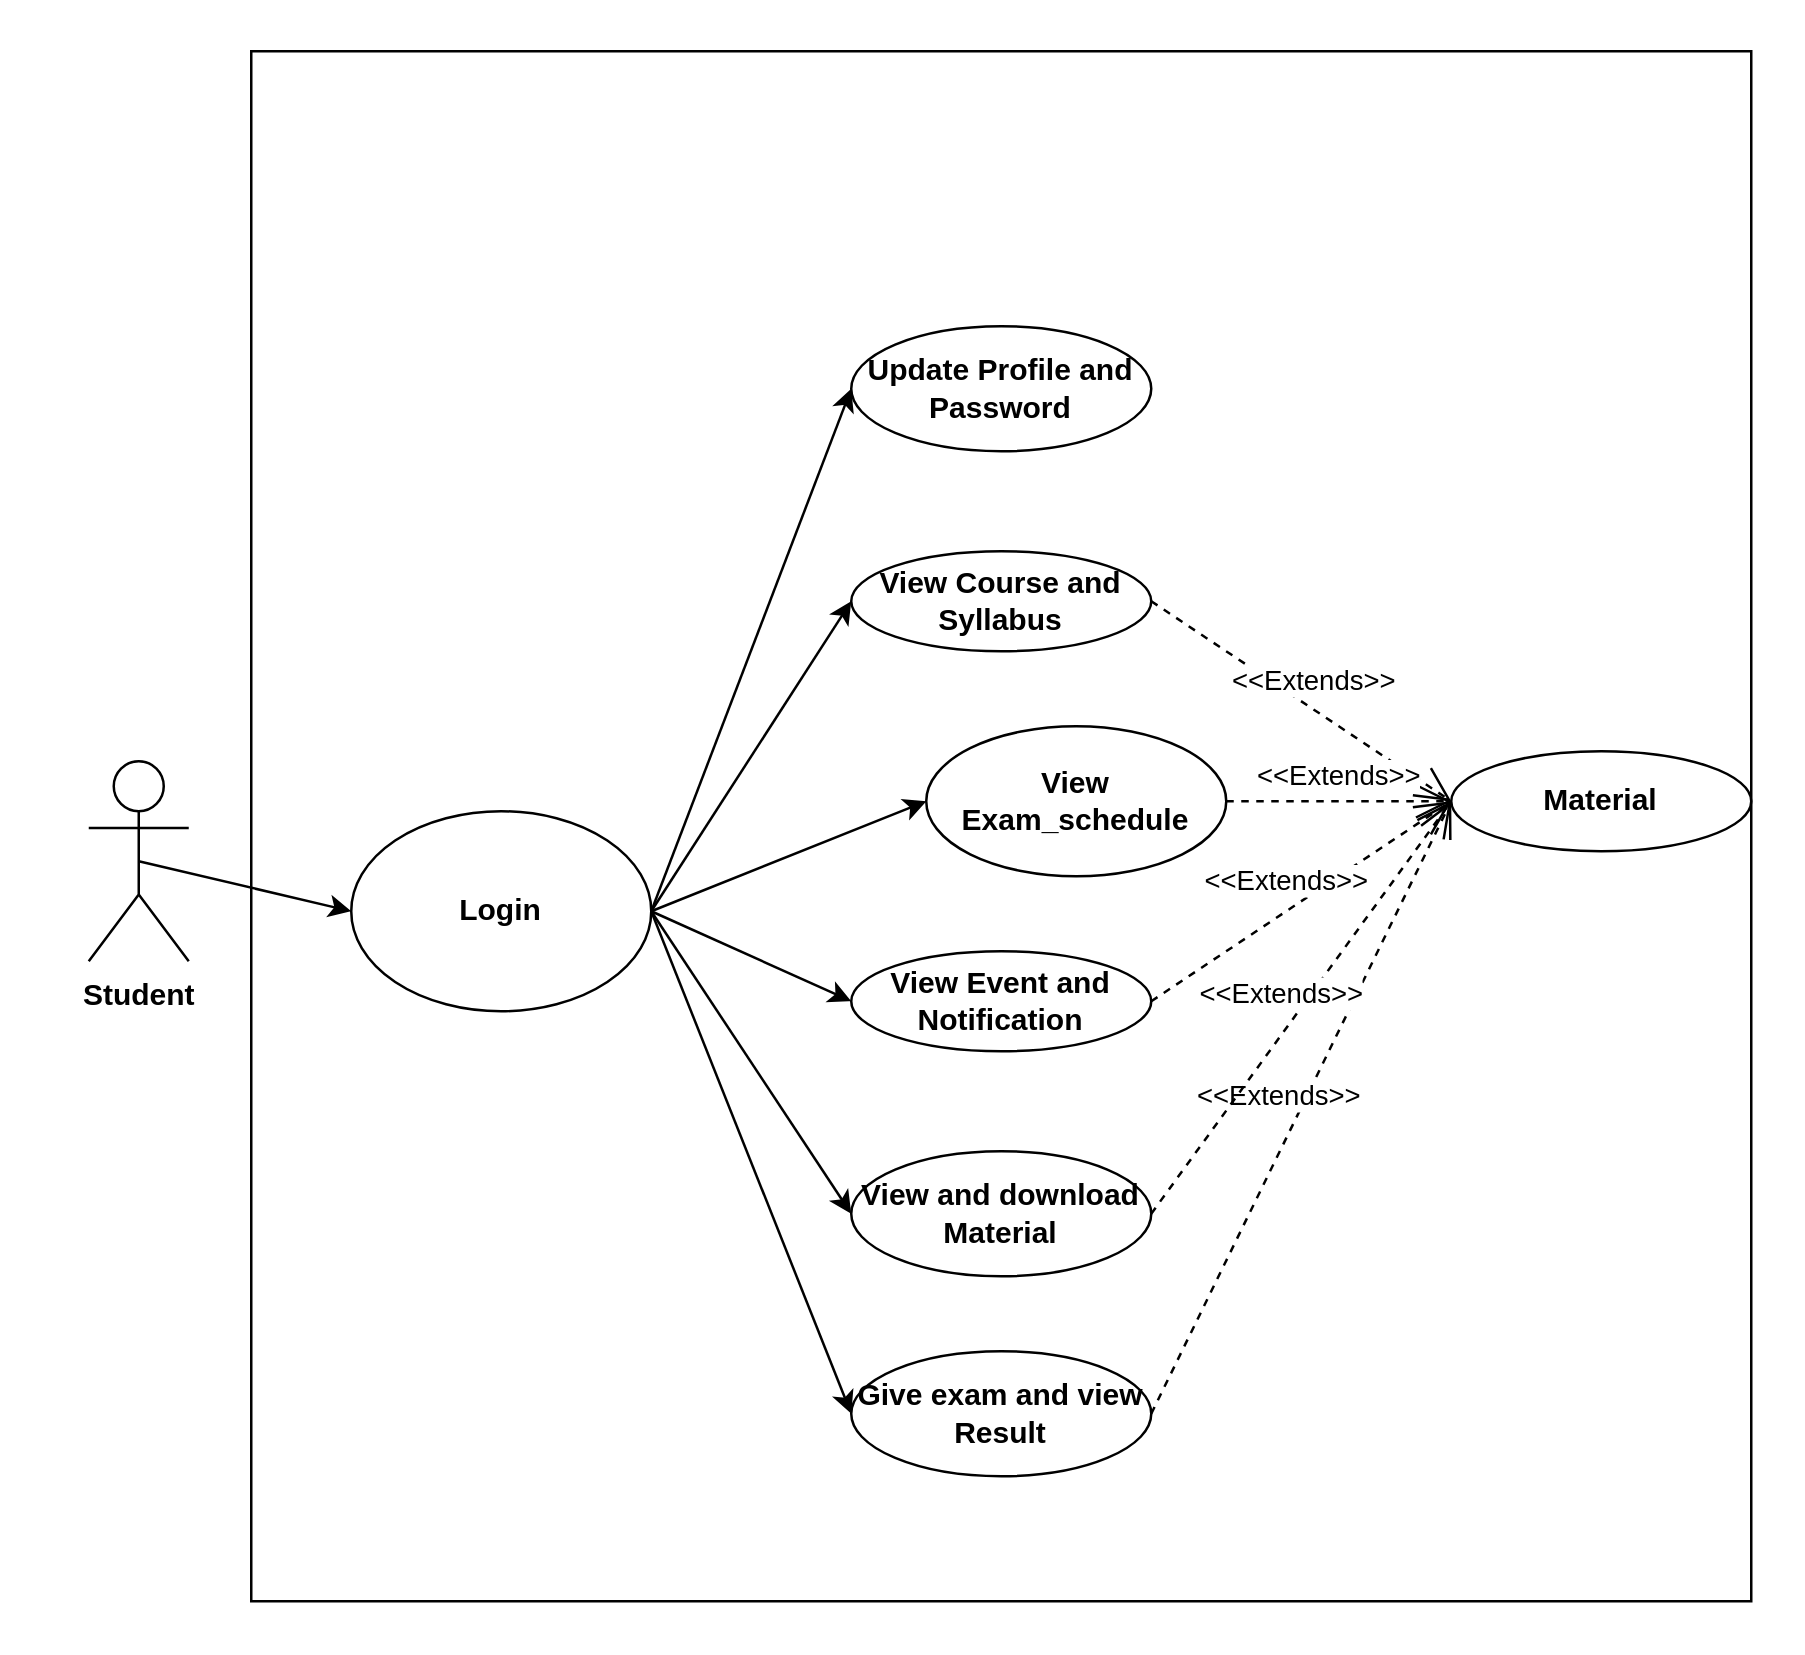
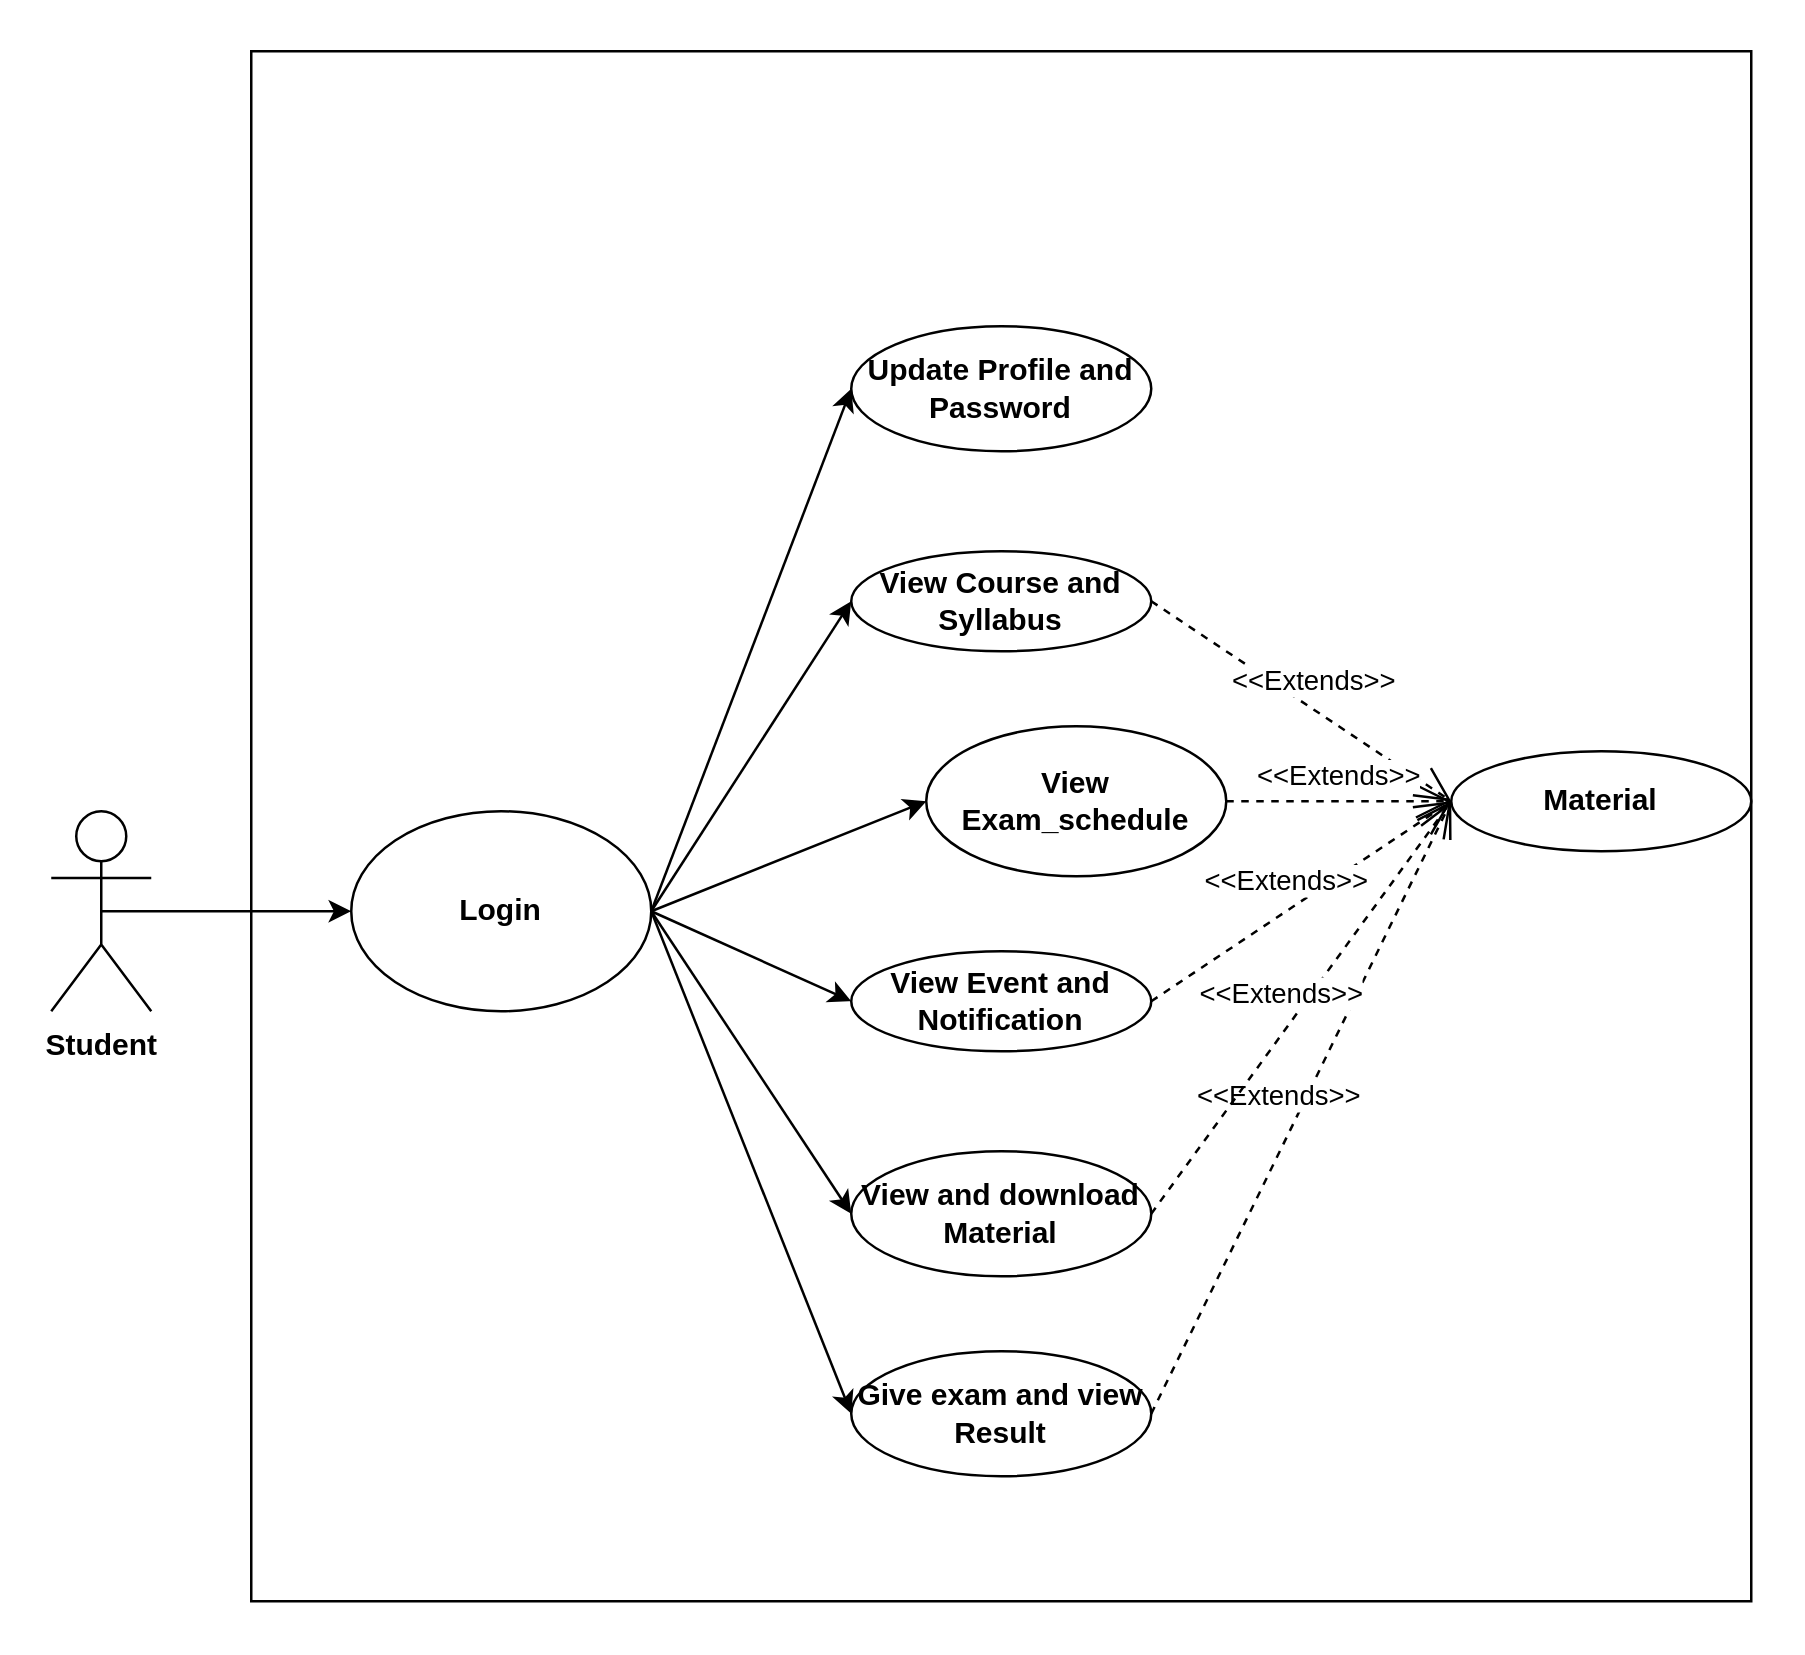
node "Student": moved (139, 861) -> (101, 911)
